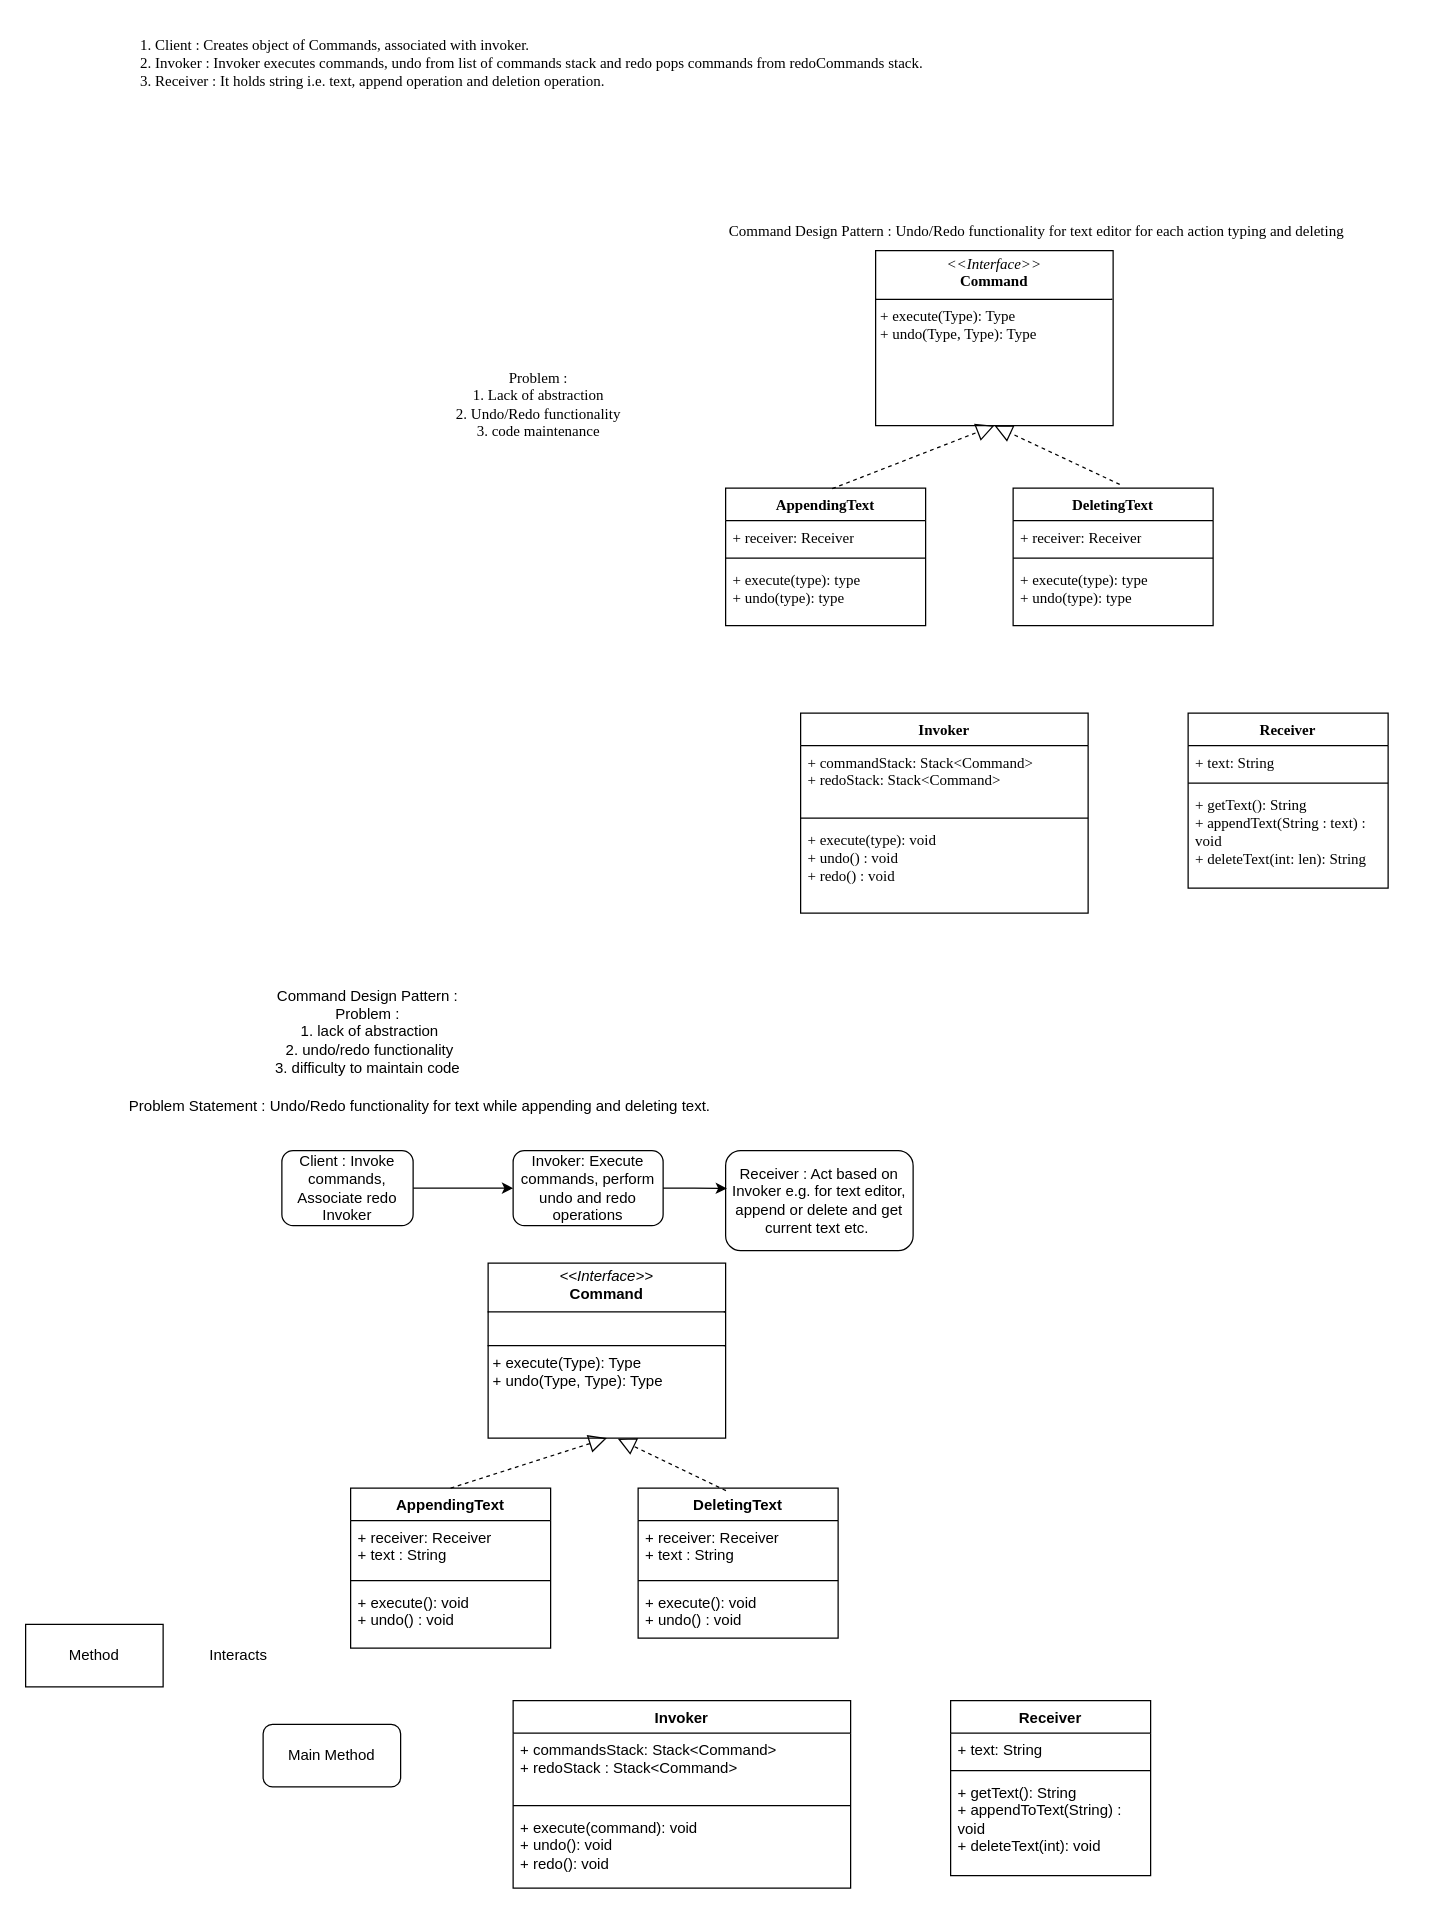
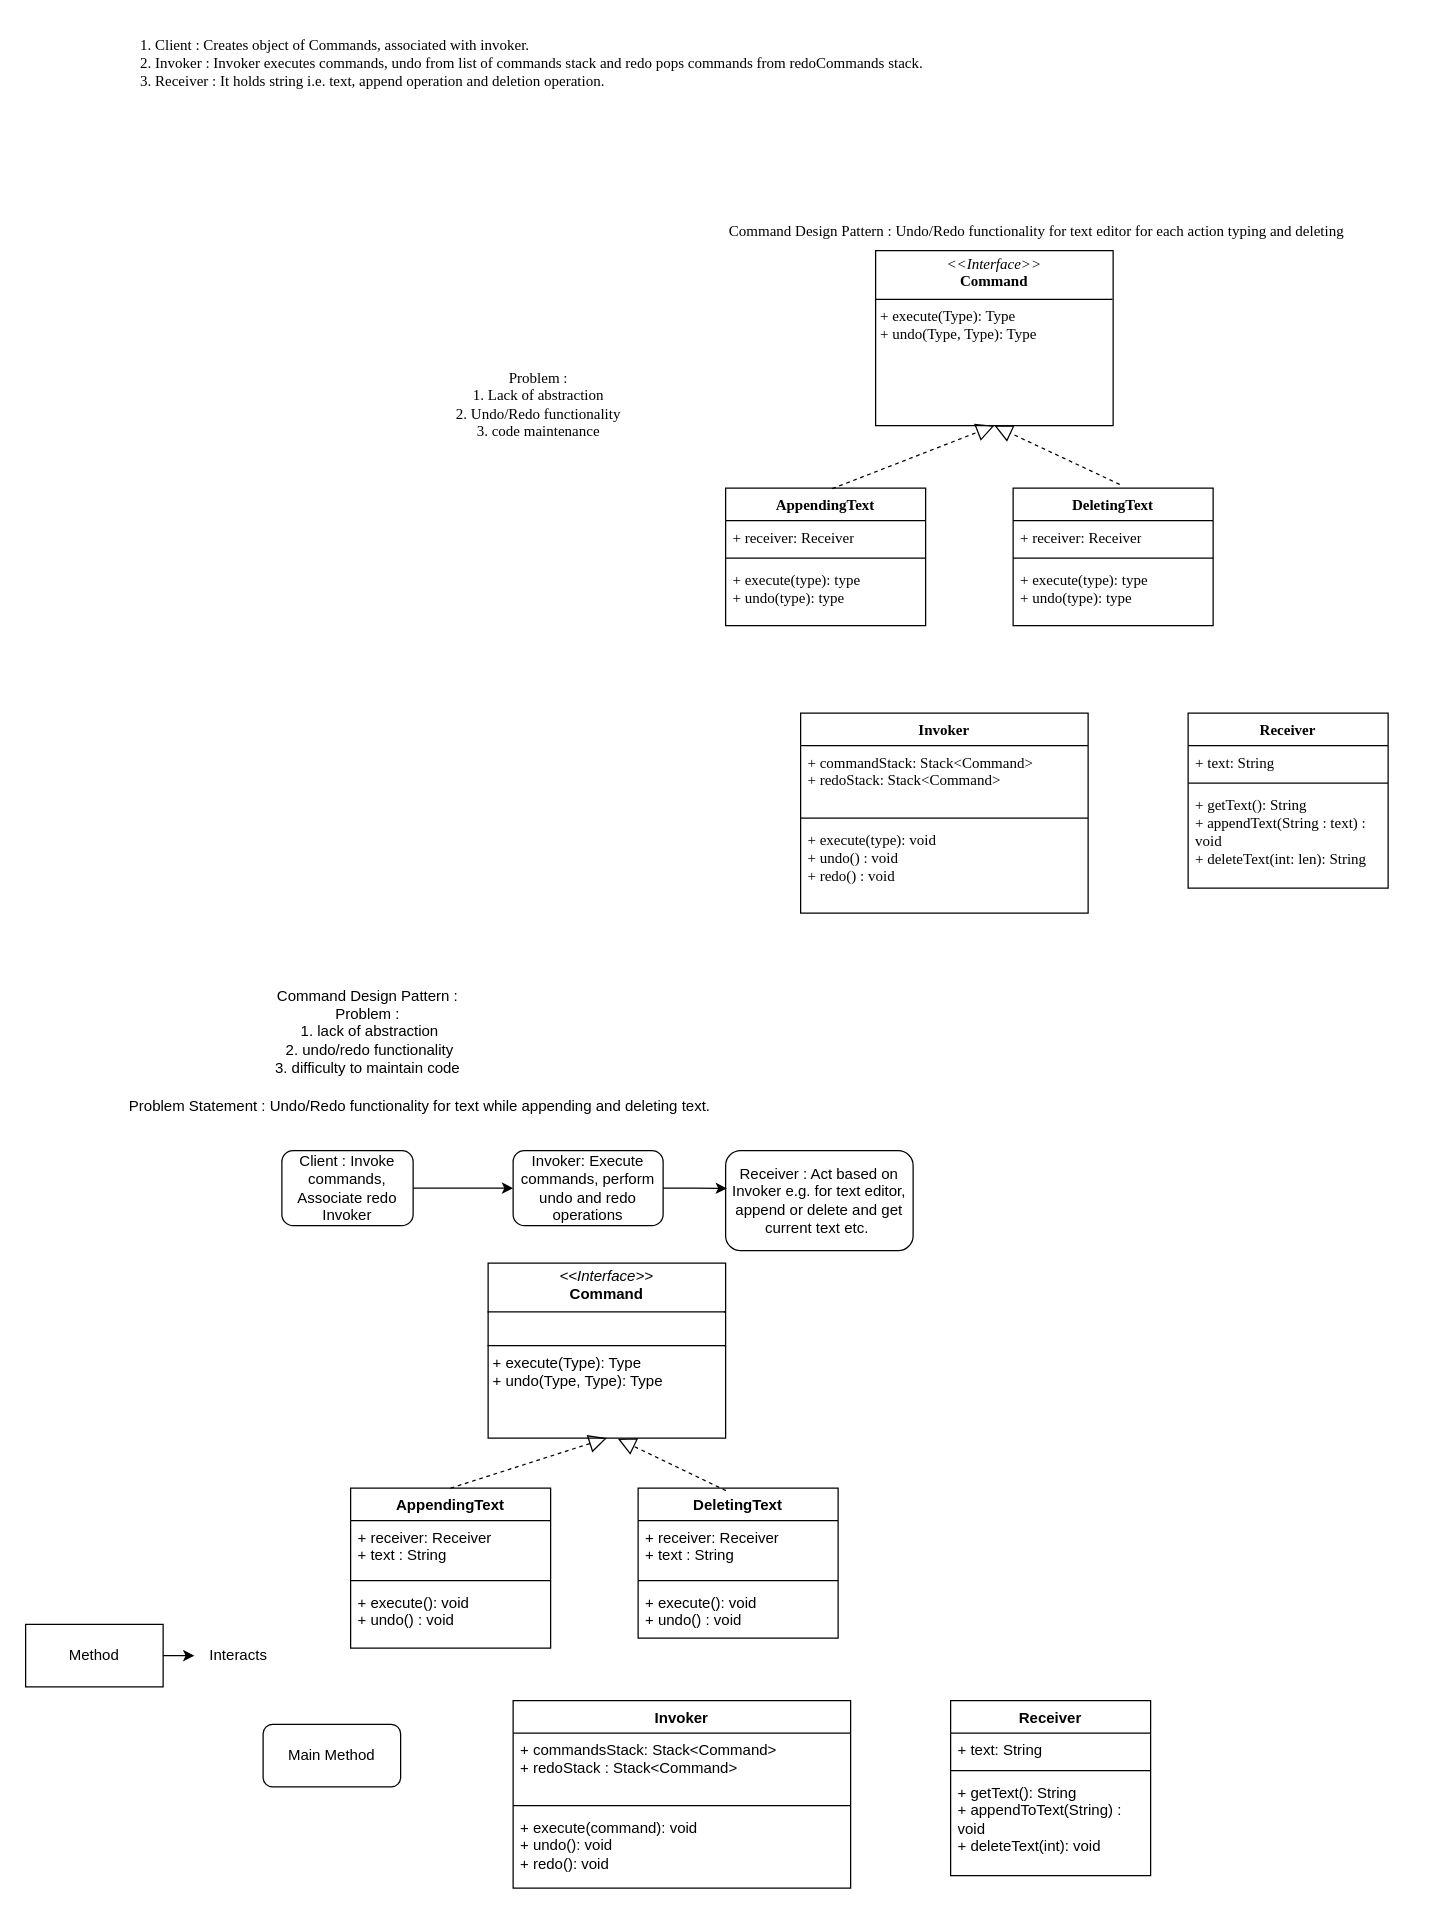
edge "Method" -> "Interacts": added
